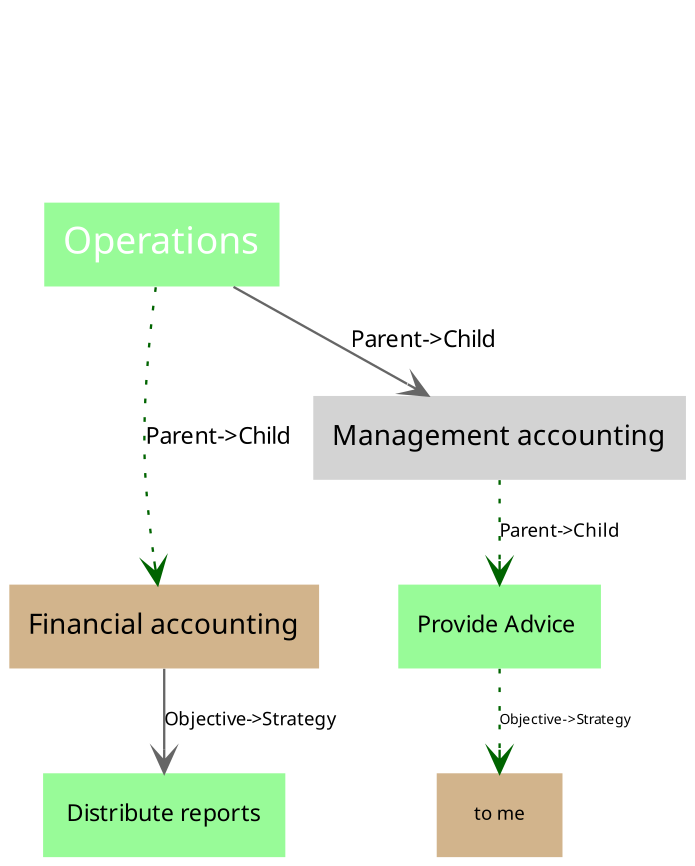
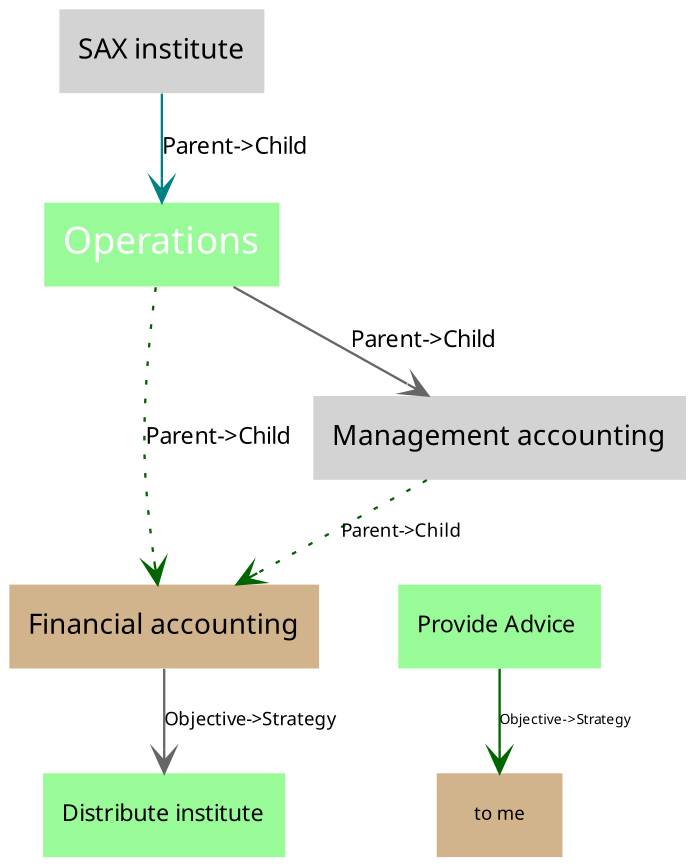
node "SAX institute": added
edge "Management accounting" -> "Provide Advice": now "Management accounting" -> "Financial accounting"
edge "Provide Advice" -> "to me": style dotted -> solid
node "Distribute reports": label "Distribute reports" -> "Distribute institute"
